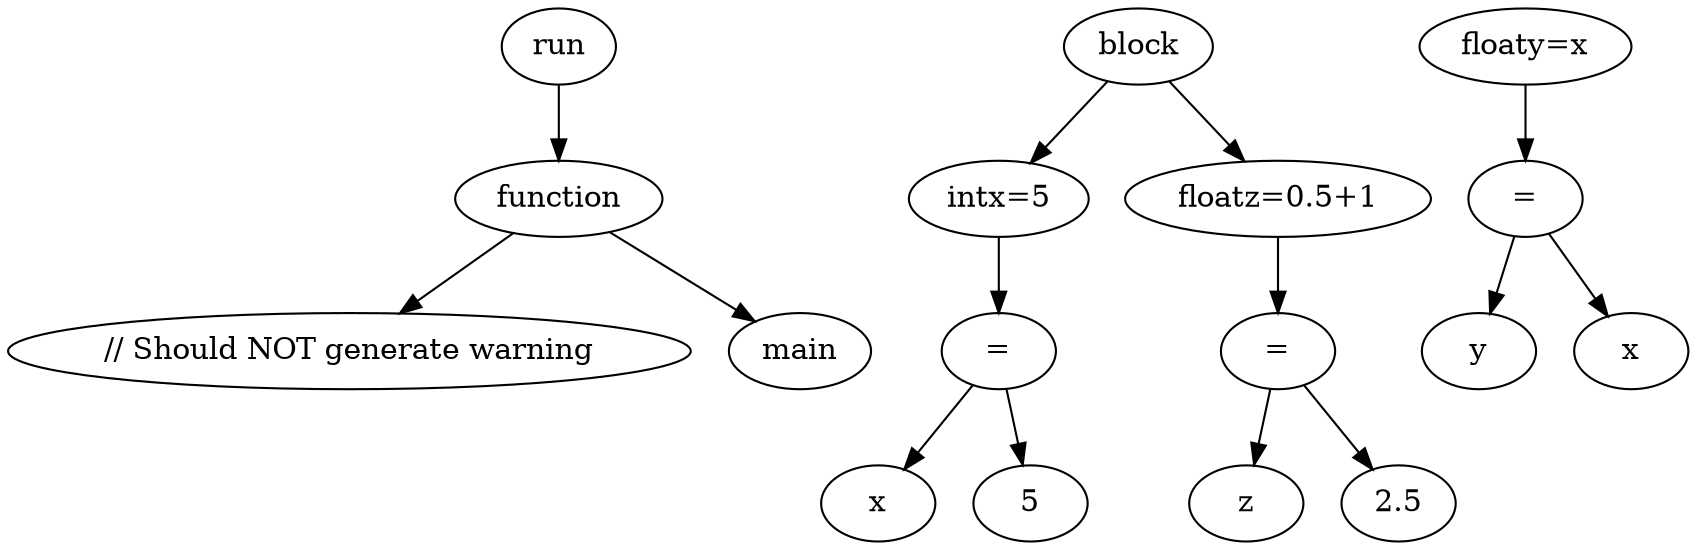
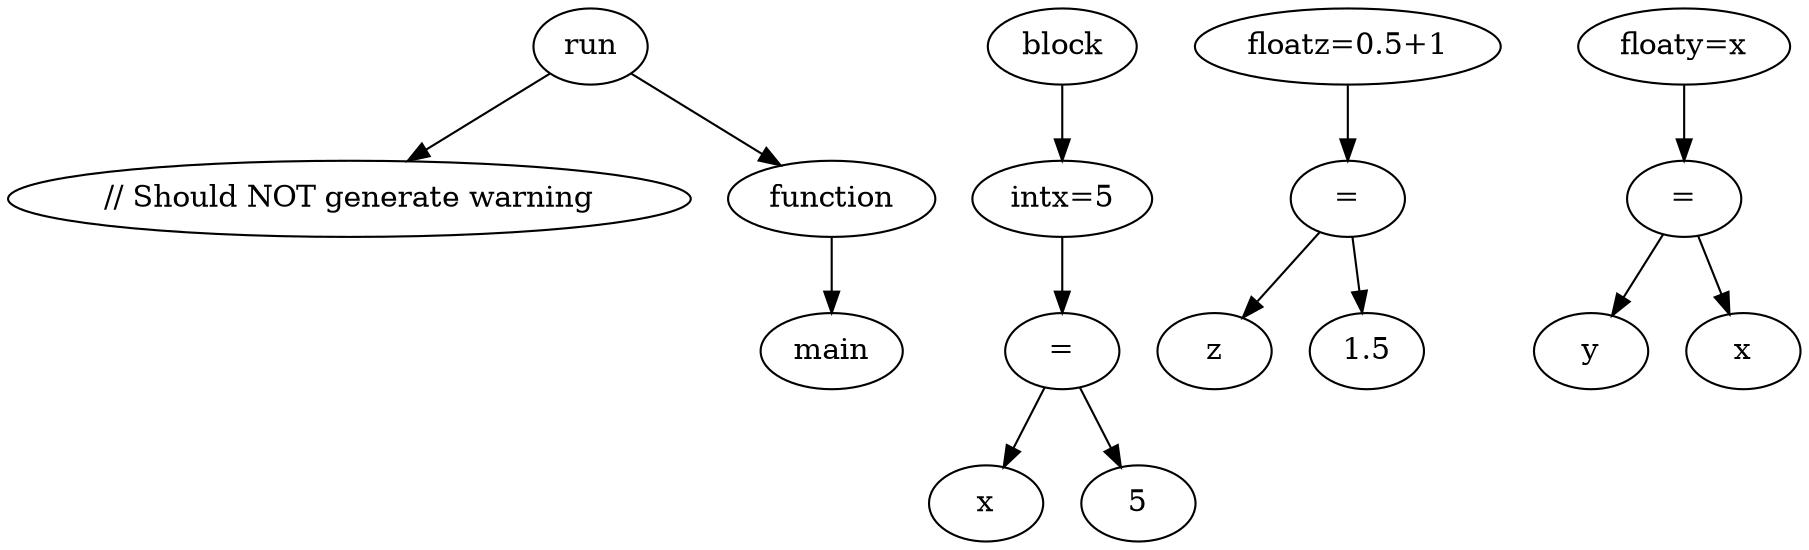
edge "block" -> "floatz=0.5+1": removed
edge "function" -> "// Should NOT generate warning": now "run" -> "// Should NOT generate warning"
node "2.5": label "2.5" -> "1.5"
